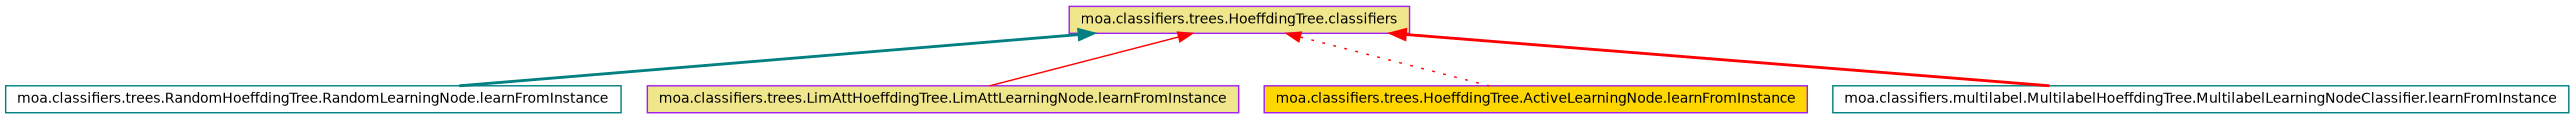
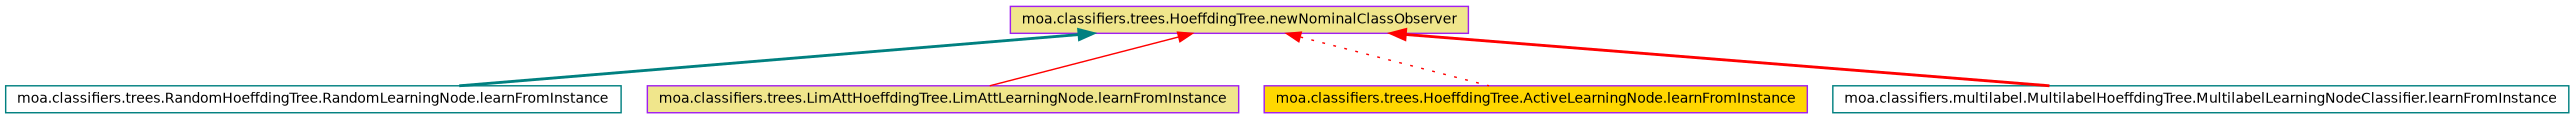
node "moa.classifiers.trees.HoeffdingTree.classifiers": label "moa.classifiers.trees.HoeffdingTree.classifiers" -> "moa.classifiers.trees.HoeffdingTree.newNominalClassObserver"
